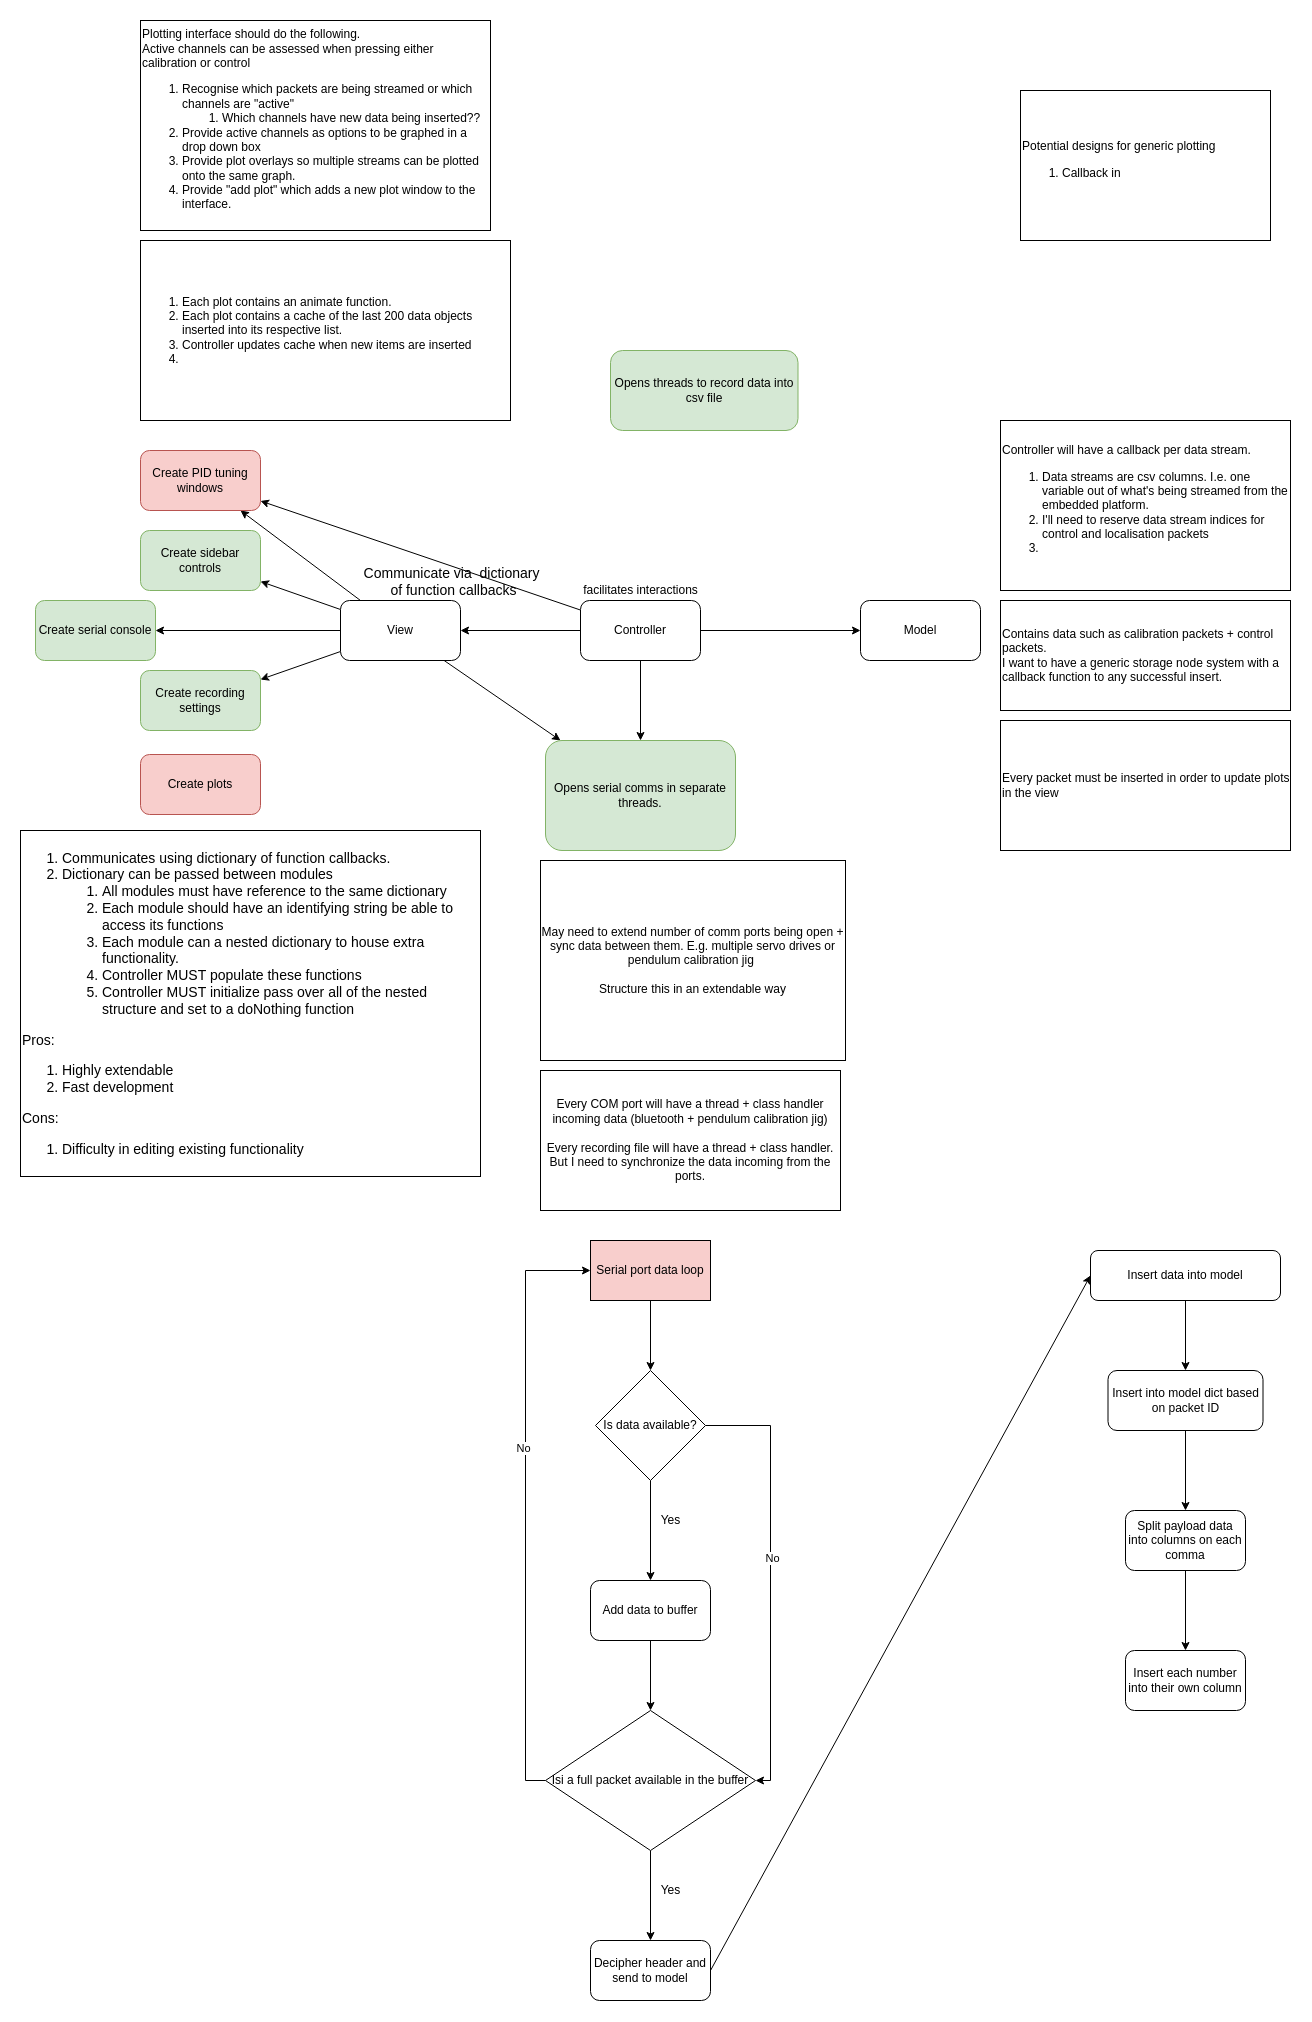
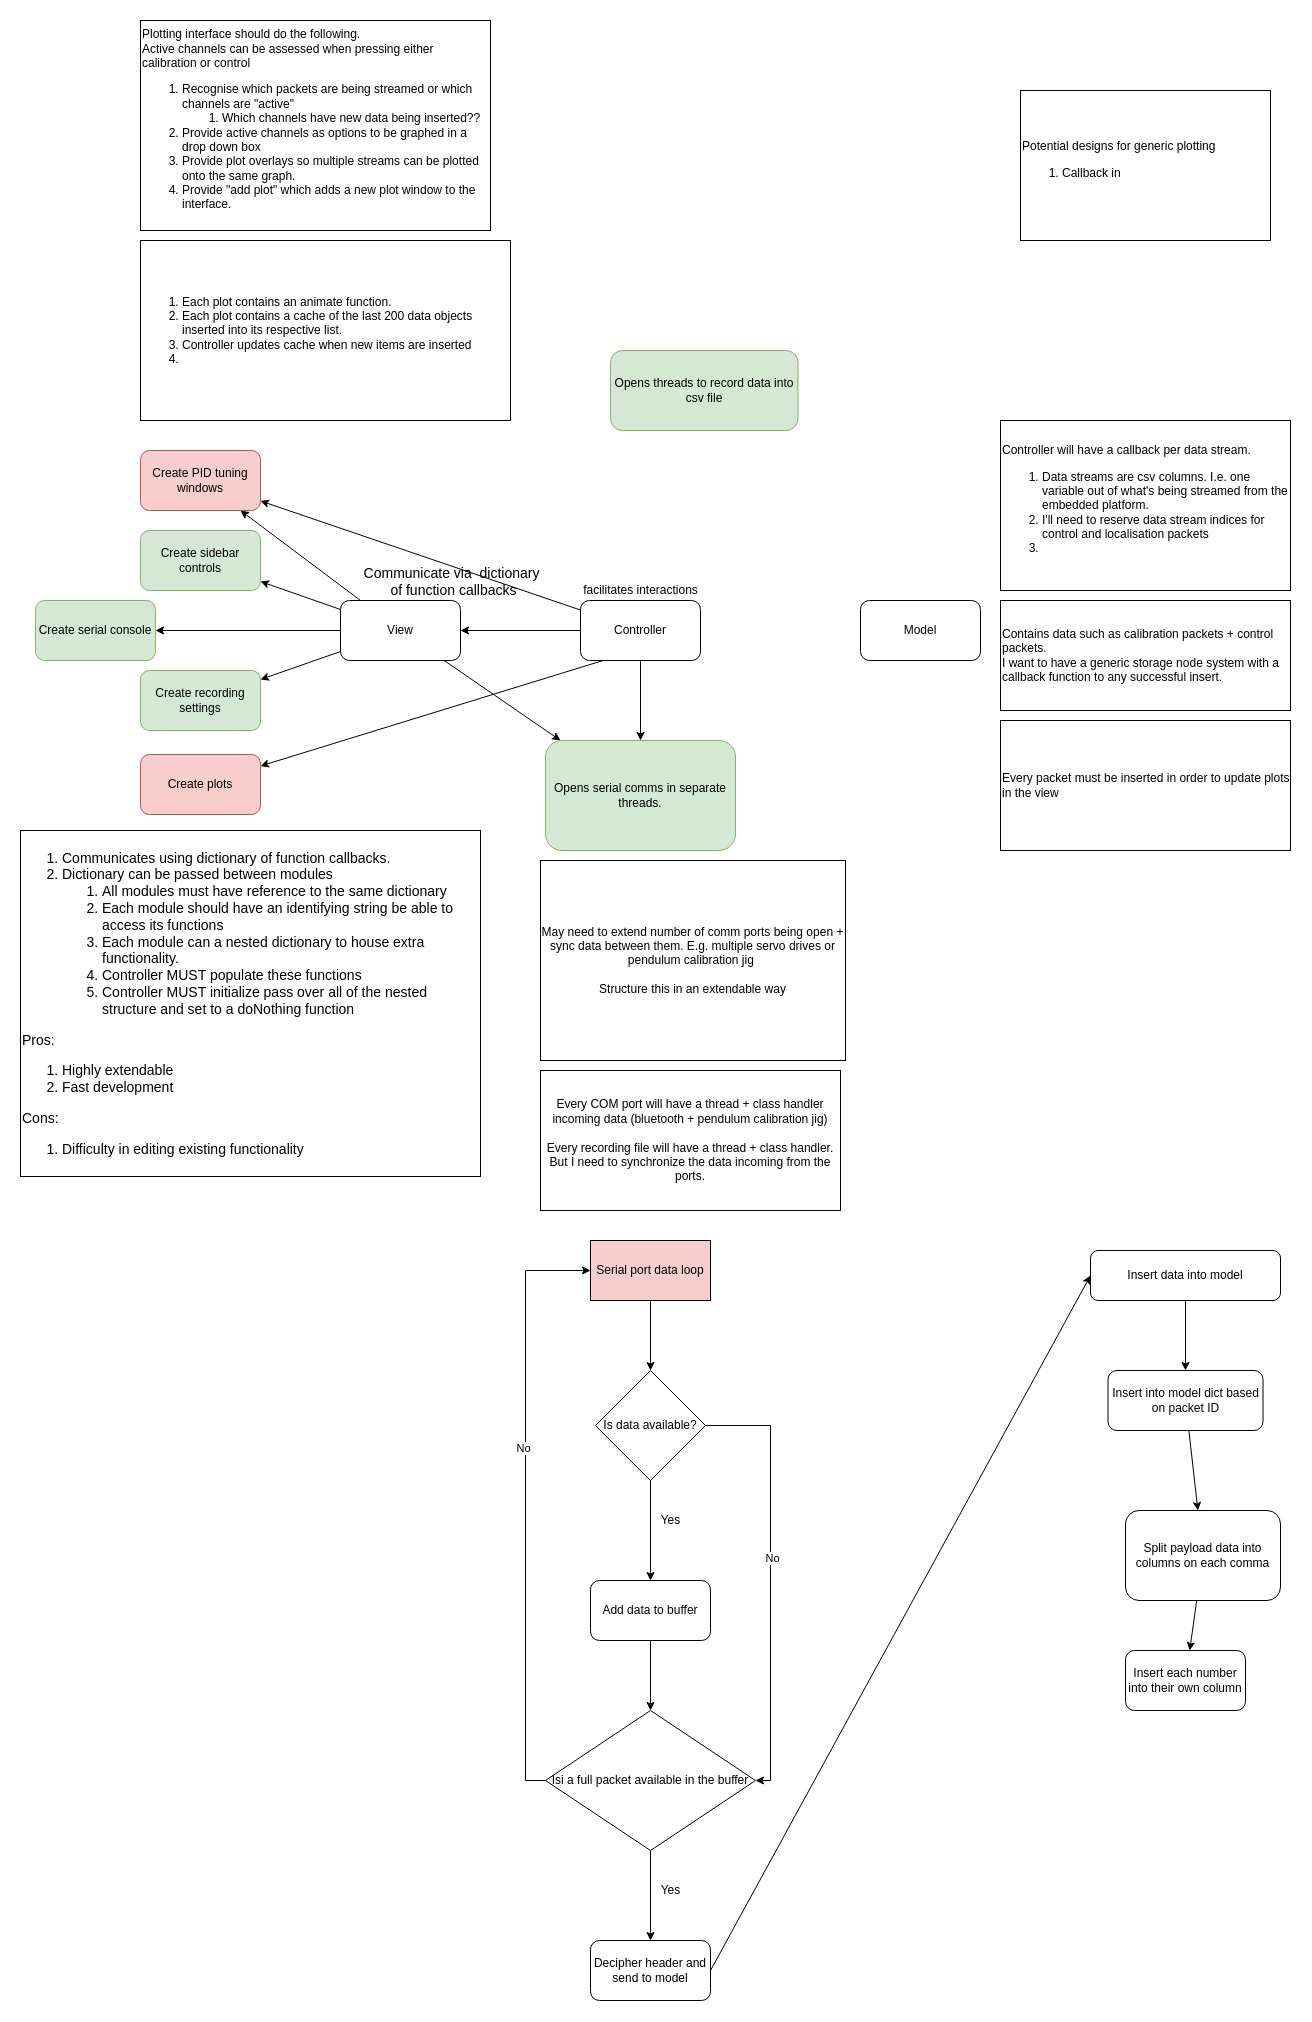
edge "Controller" -> "Model": now "Controller" -> "Create plots"
node "Split payload data into columns on each comma": size 120x60 -> 155x90
